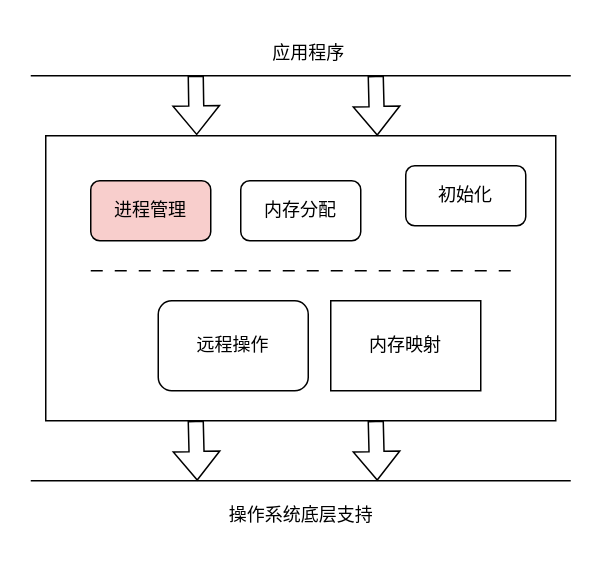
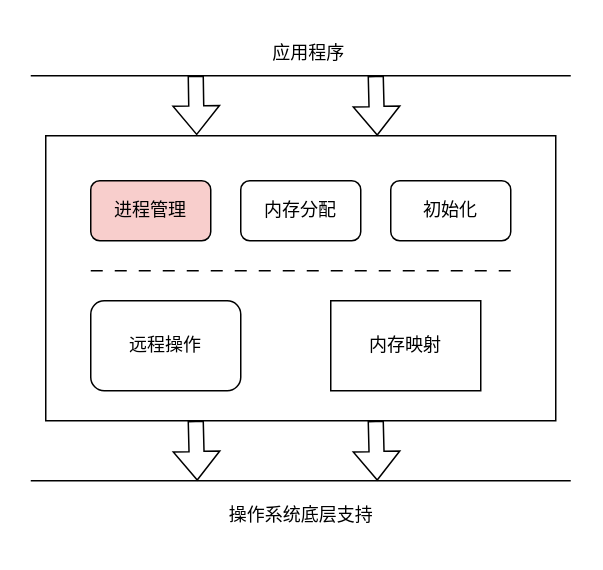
node "初始化": moved (466, 196) -> (451, 211)
node "远程操作": moved (233, 346) -> (166, 346)
